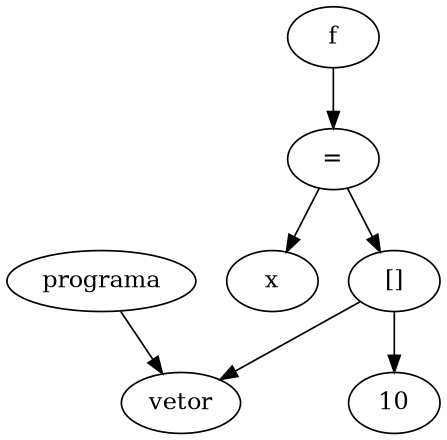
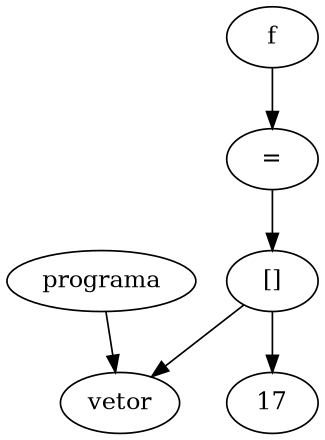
node "x": removed
node "10": label "10" -> "17"
